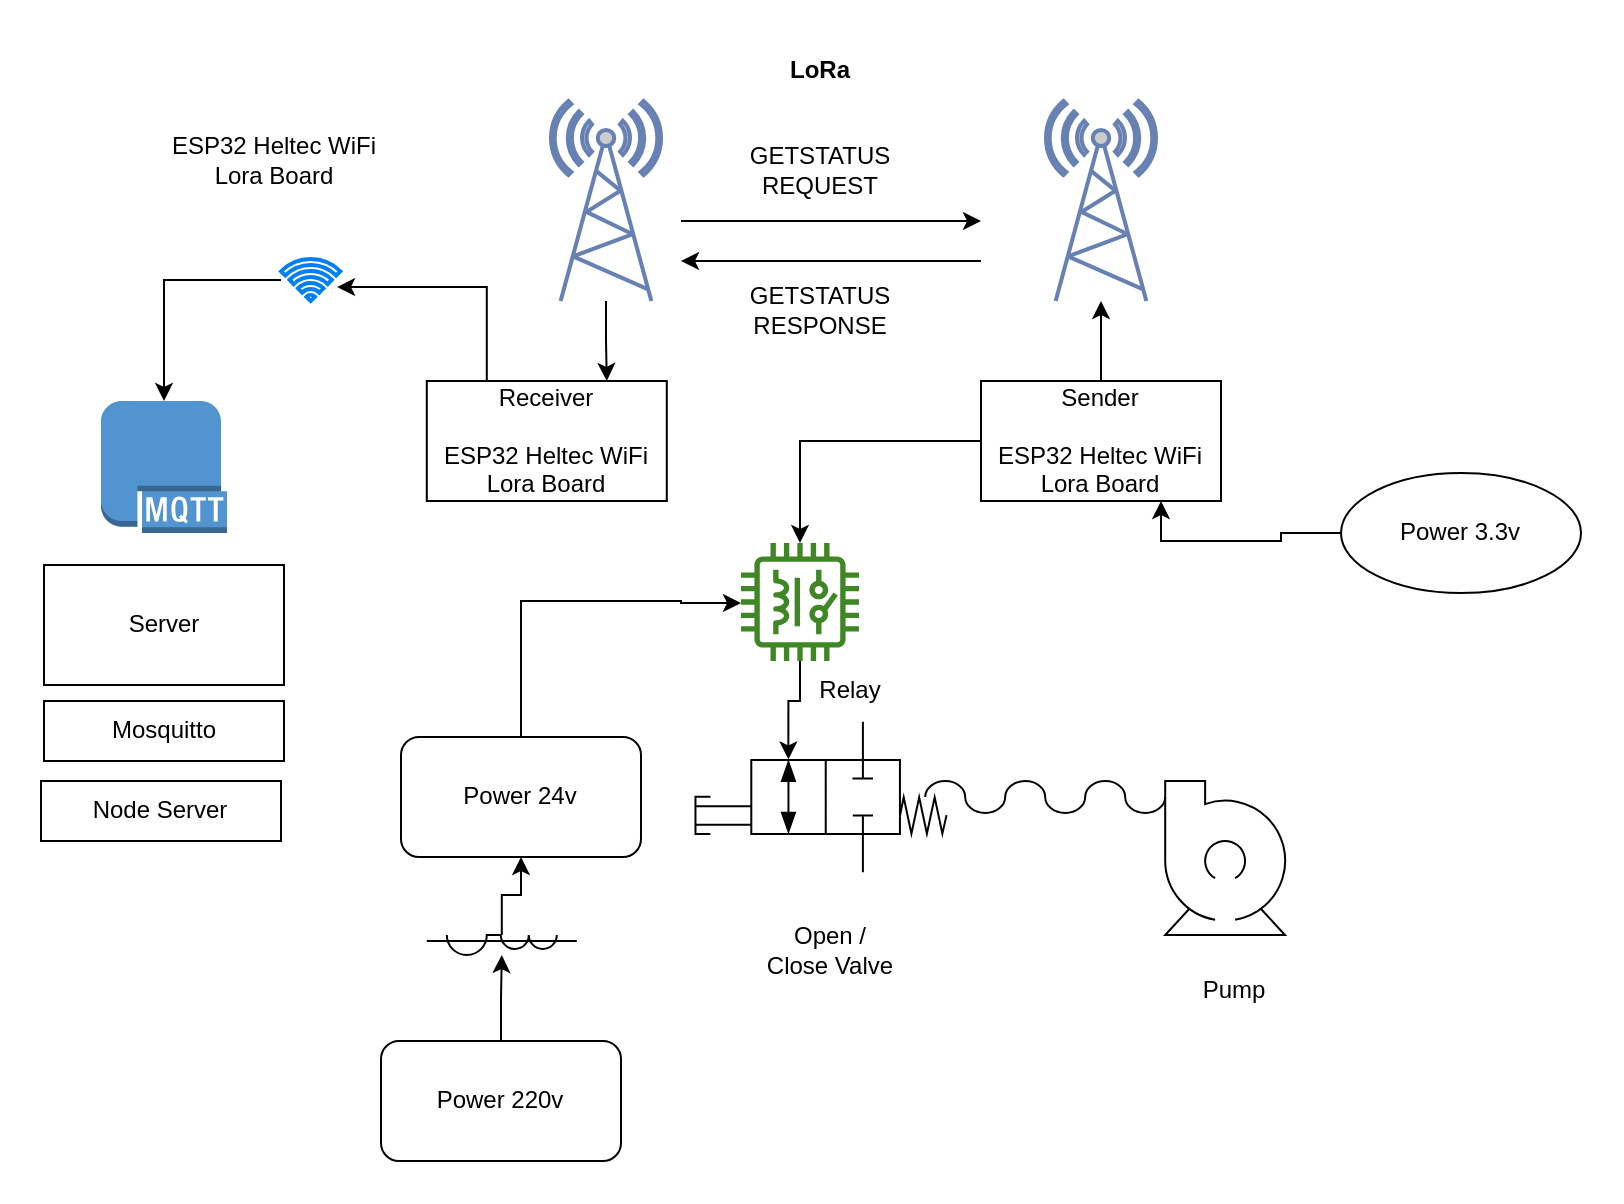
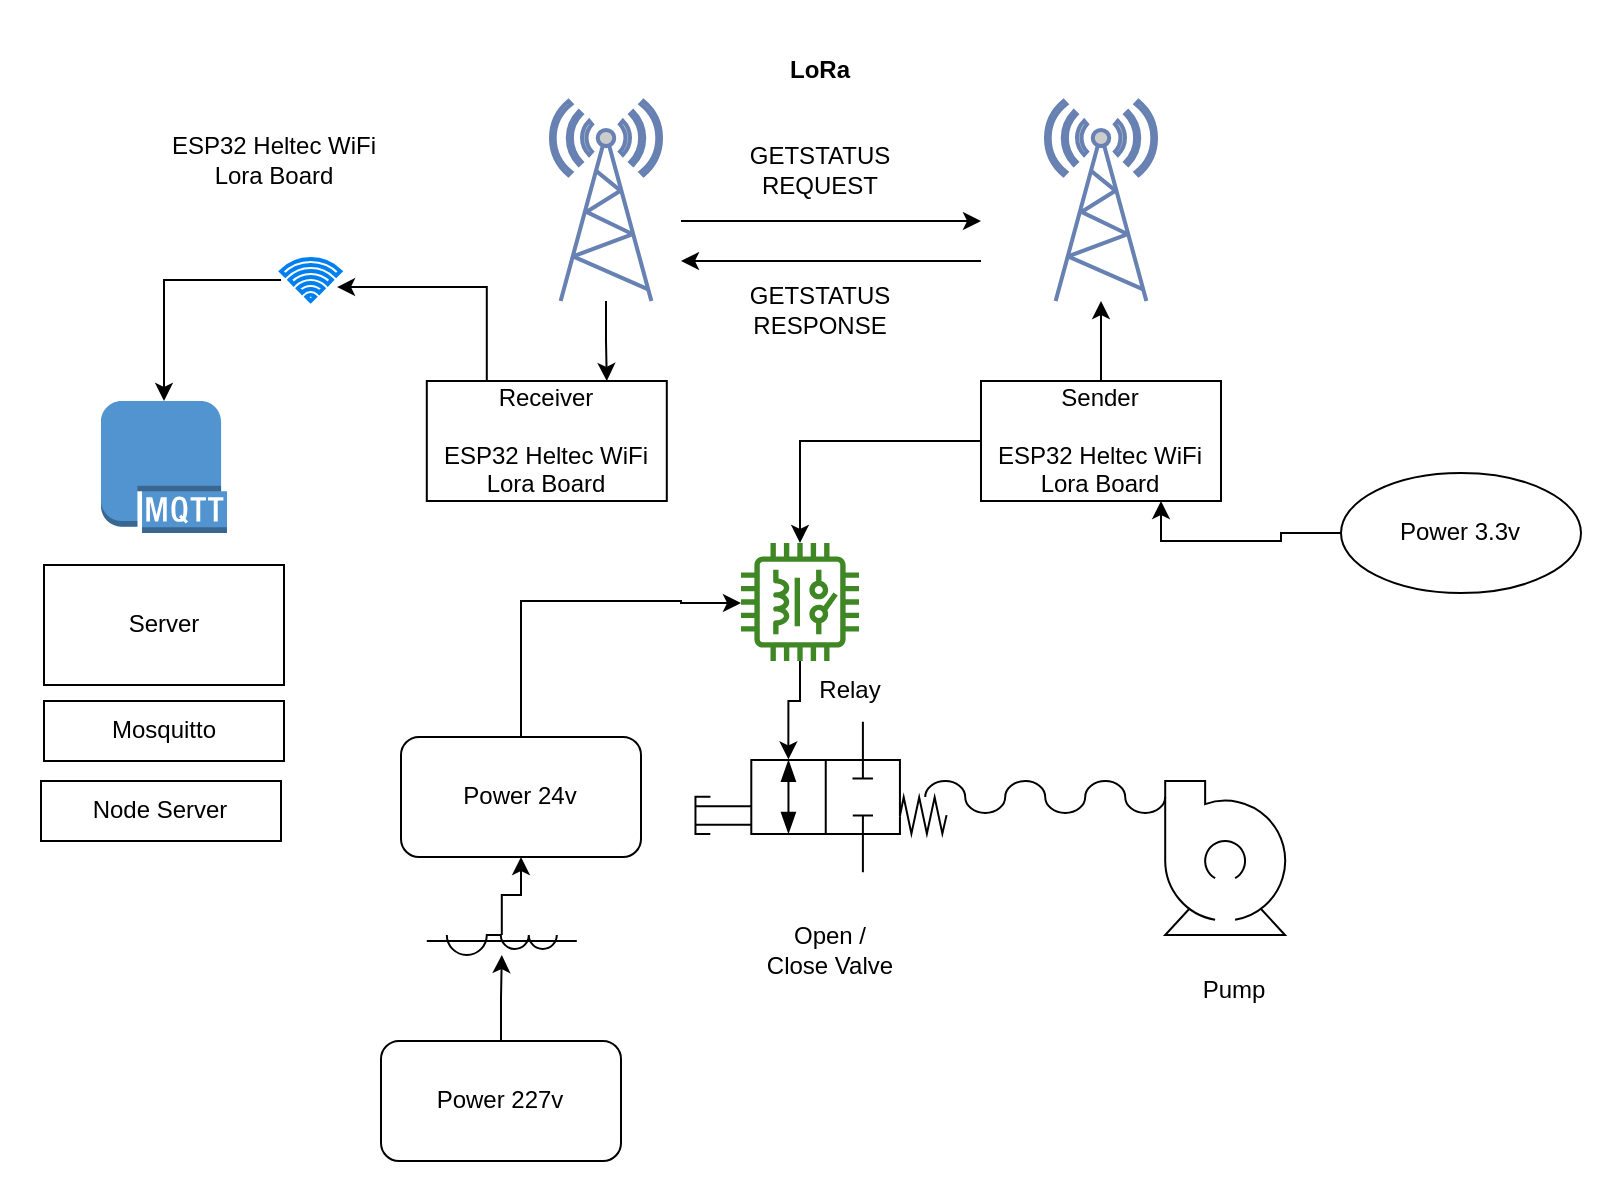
node "Power 220v": label "Power 220v" -> "Power 227v"
